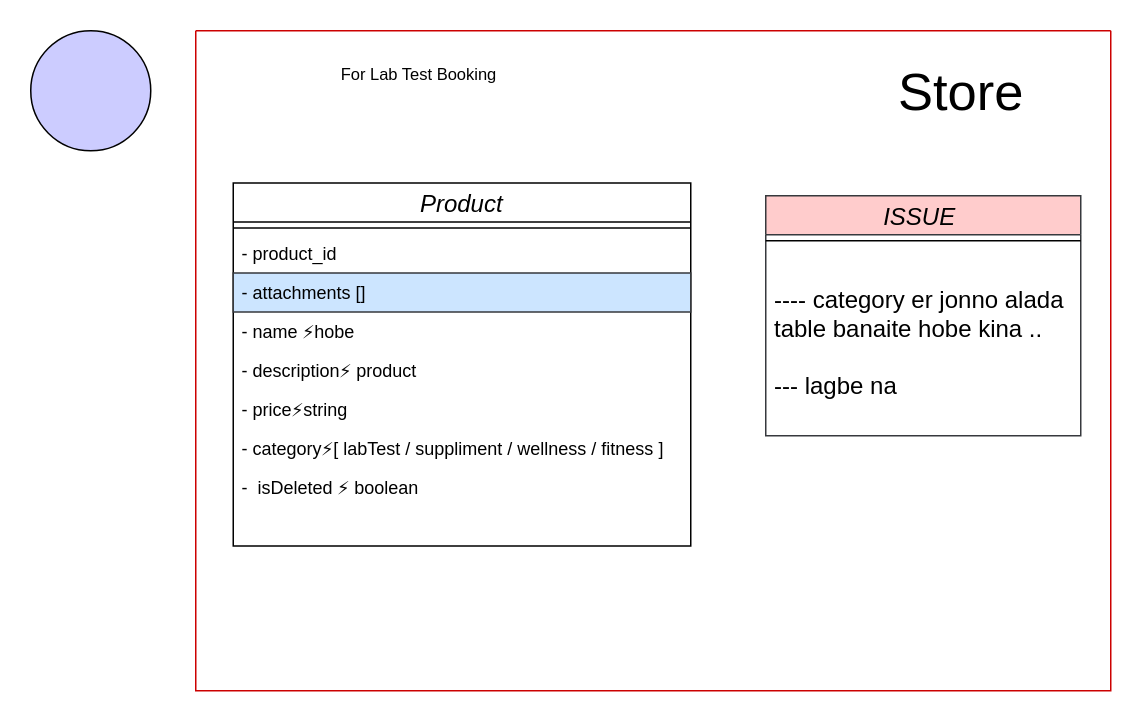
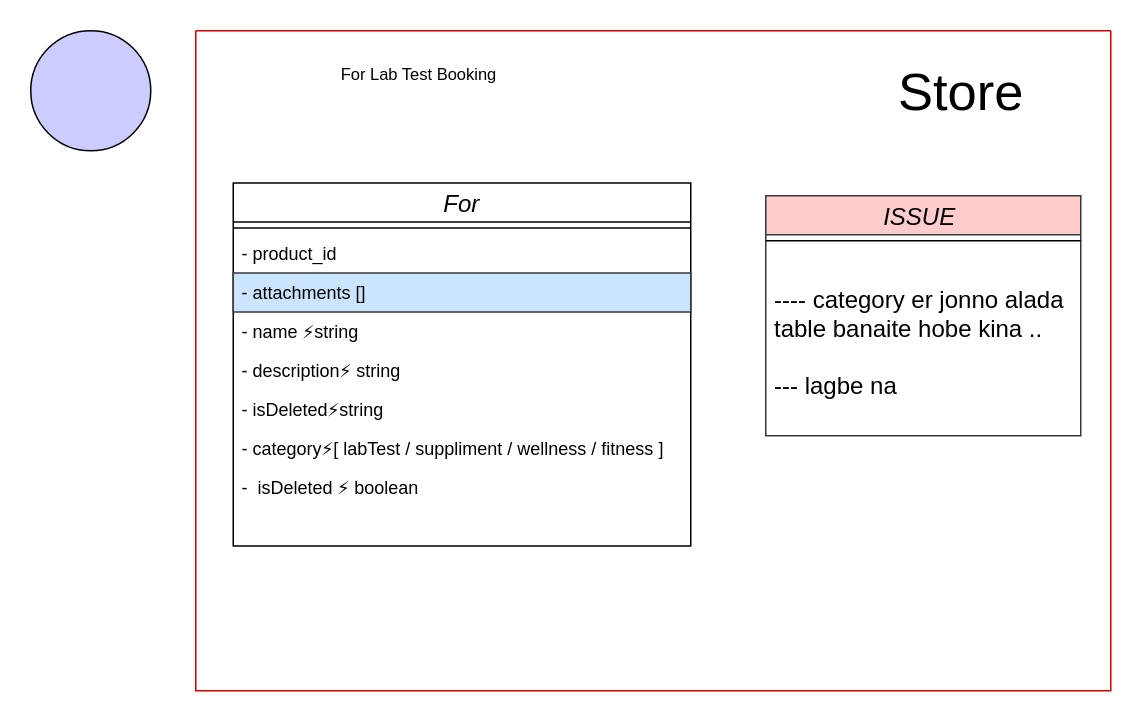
node "Product": label "Product" -> "For"
node "- name ⚡hobe": label "- name ⚡hobe" -> "- name ⚡string"
node "- description⚡ product": label "- description⚡ product" -> "- description⚡ string"
node "- price⚡string": label "- price⚡string" -> "- isDeleted⚡string"
